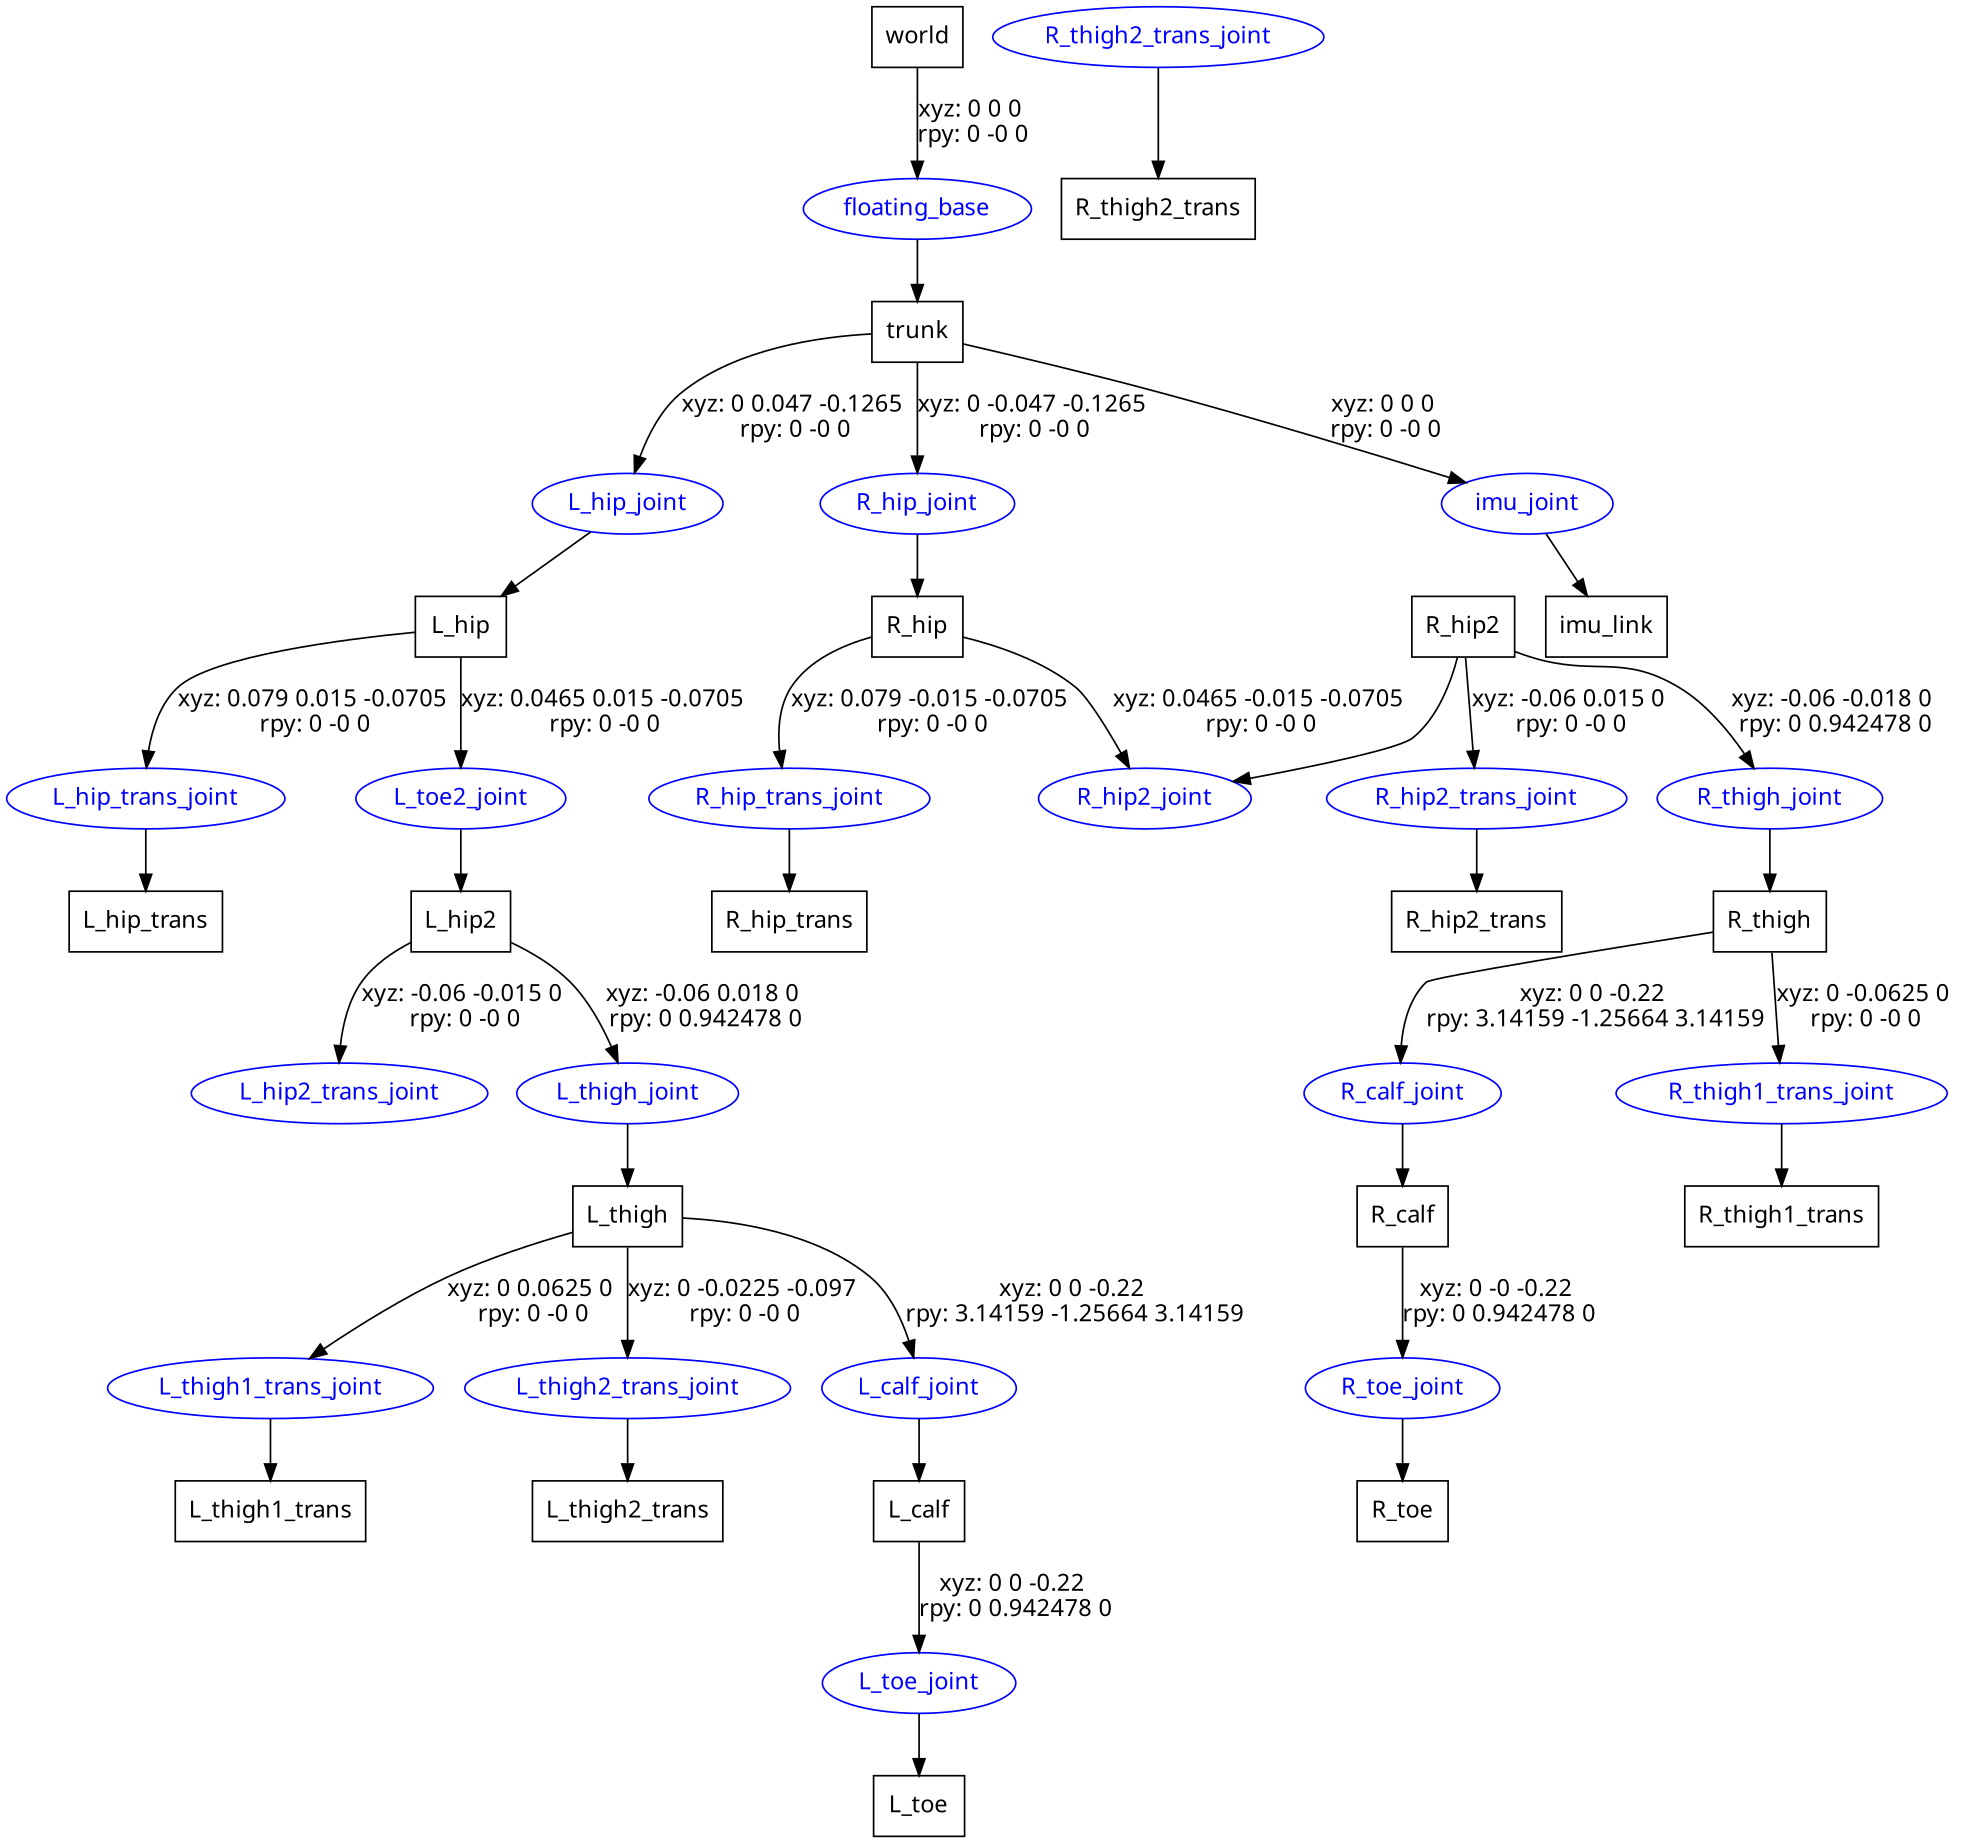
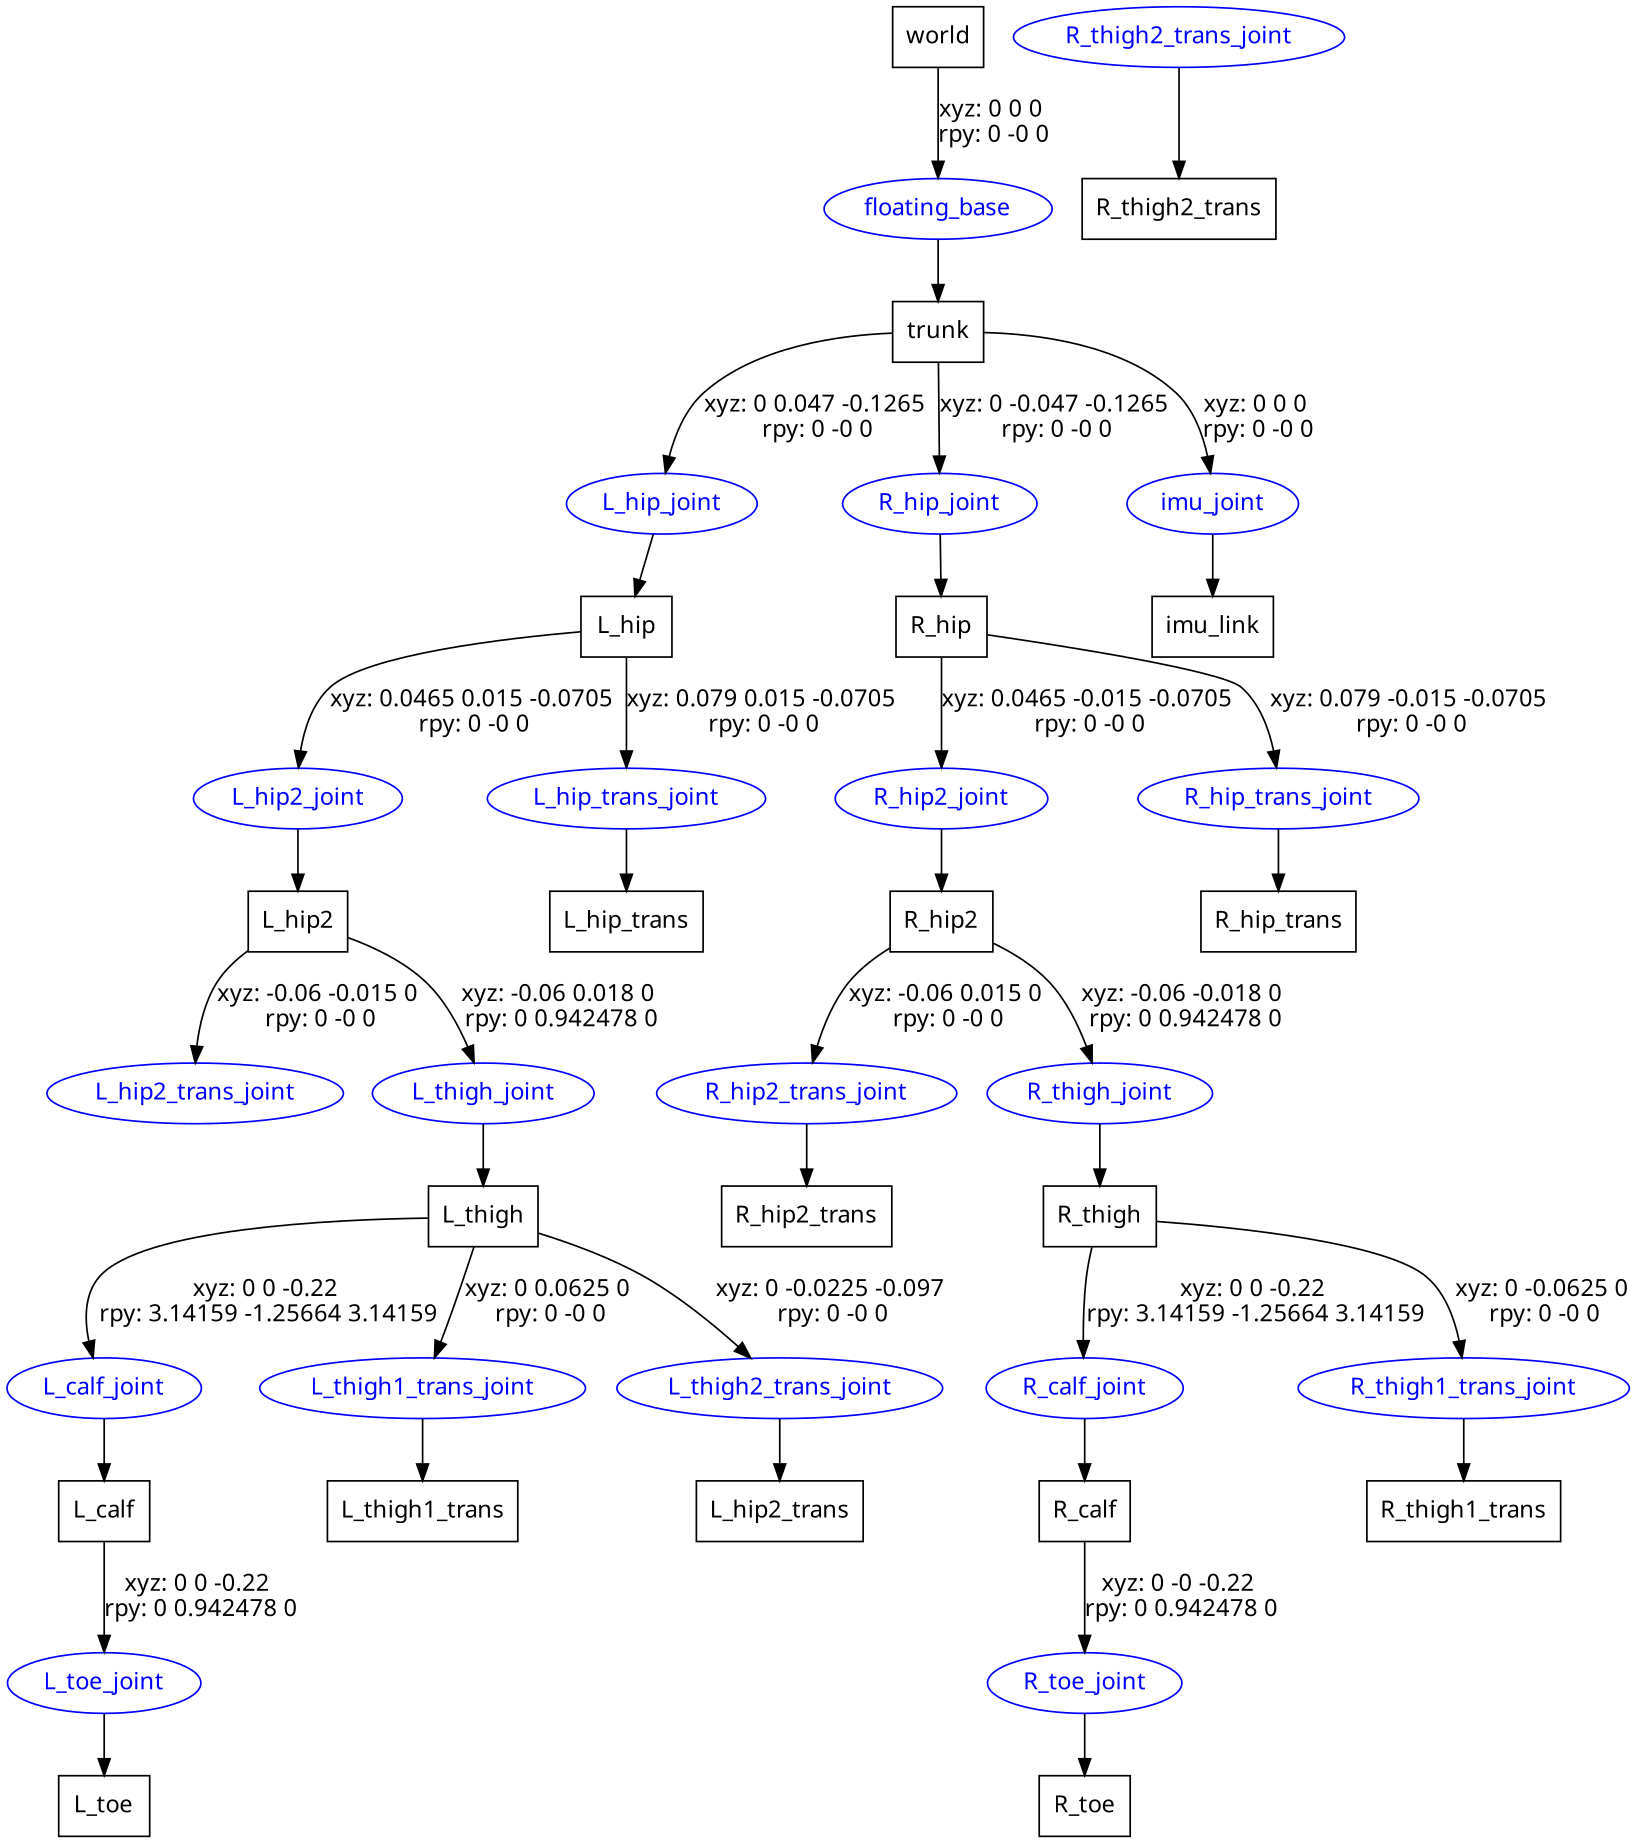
edge "R_hip2" -> "R_hip2_joint": reversed
node "L_toe2_joint": label "L_toe2_joint" -> "L_hip2_joint"
node "L_thigh2_trans": label "L_thigh2_trans" -> "L_hip2_trans"
